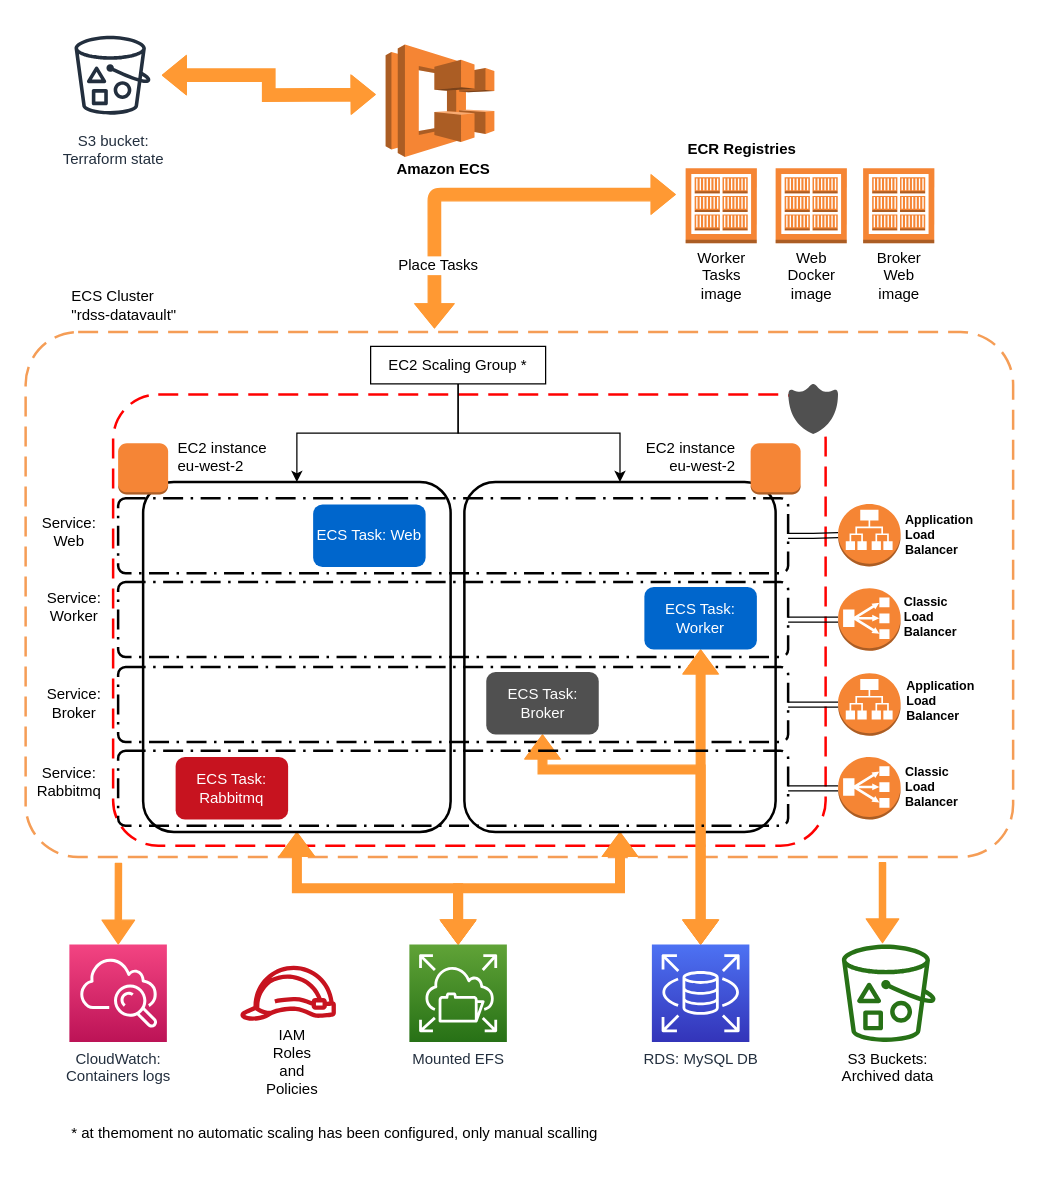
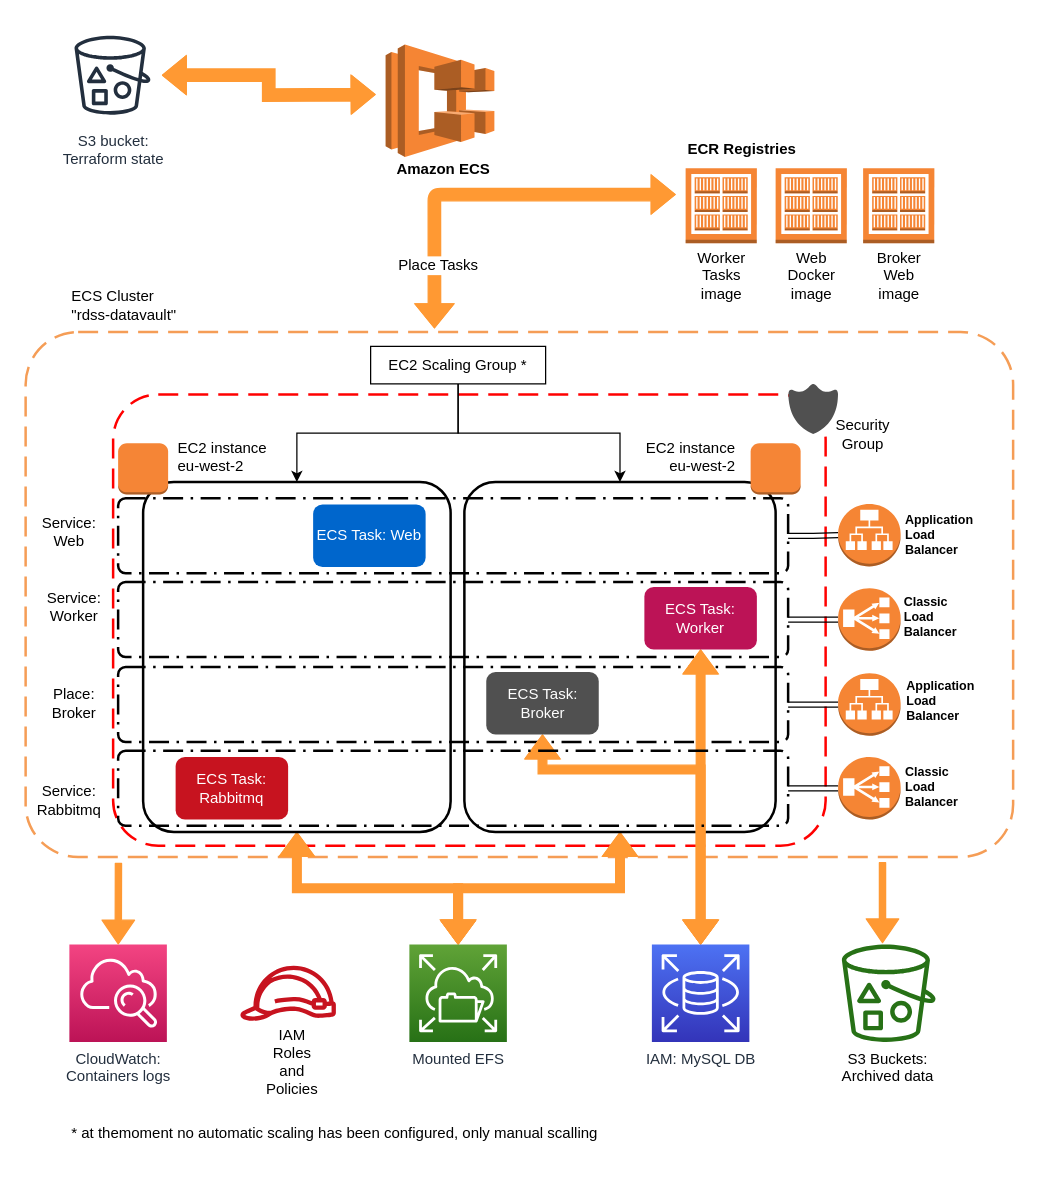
node "Security Group": added
node "ECS Task: Worker": fillcolor #0066cc -> #bc1356
node "Service: Broker": label "Service: Broker" -> "Place: Broker"
node "Service: Rabbitmq": moved (69, 782) -> (69, 801)
node "RDS: MySQL DB": label "RDS: MySQL DB" -> "IAM: MySQL DB"
